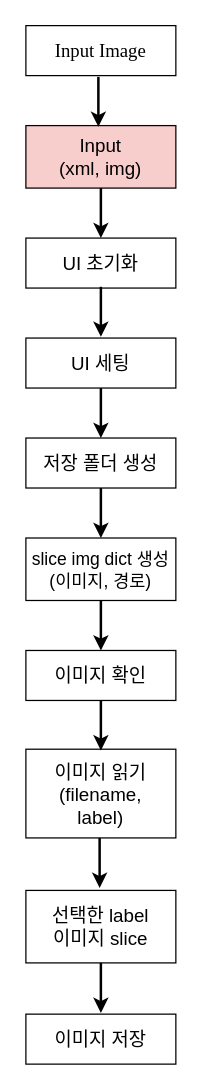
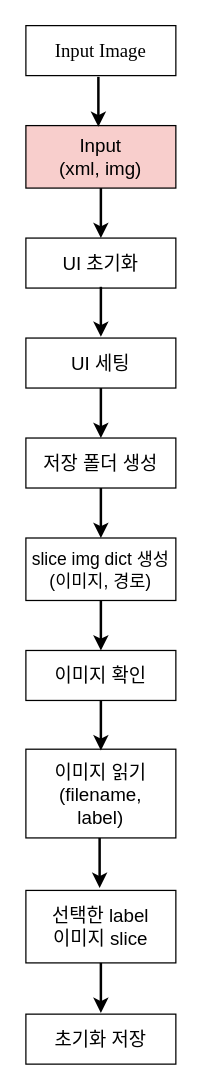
node "이미지 저장": label "이미지 저장" -> "초기화 저장"
